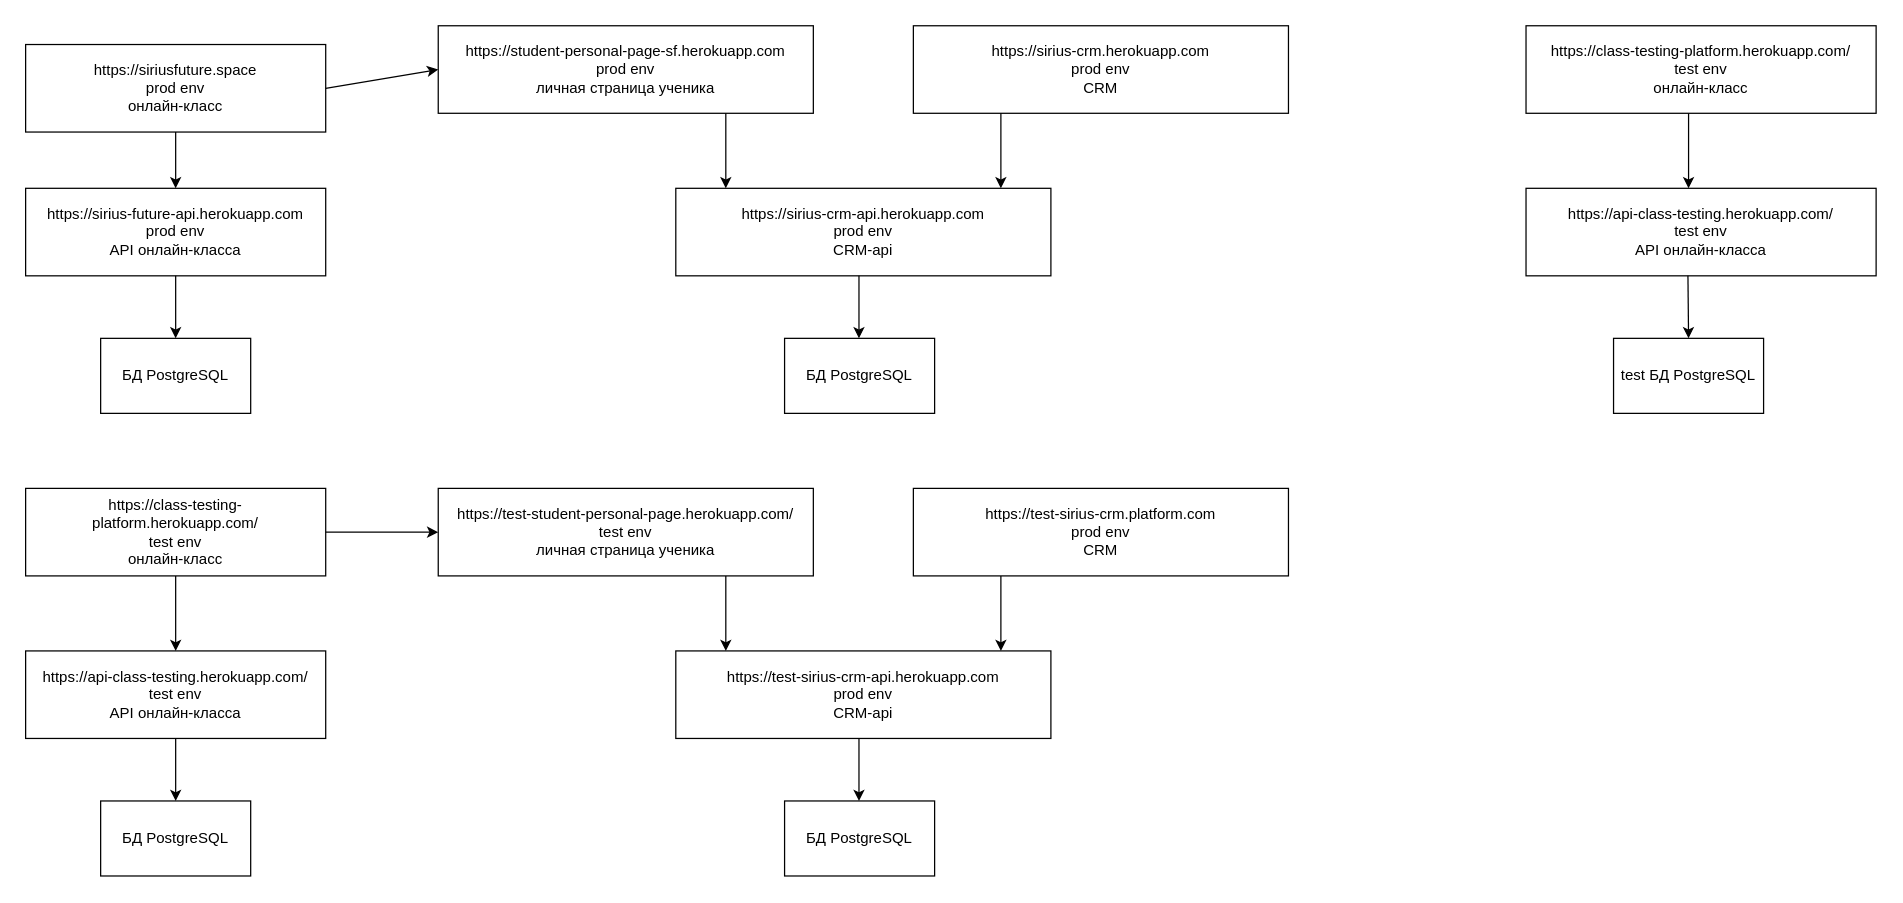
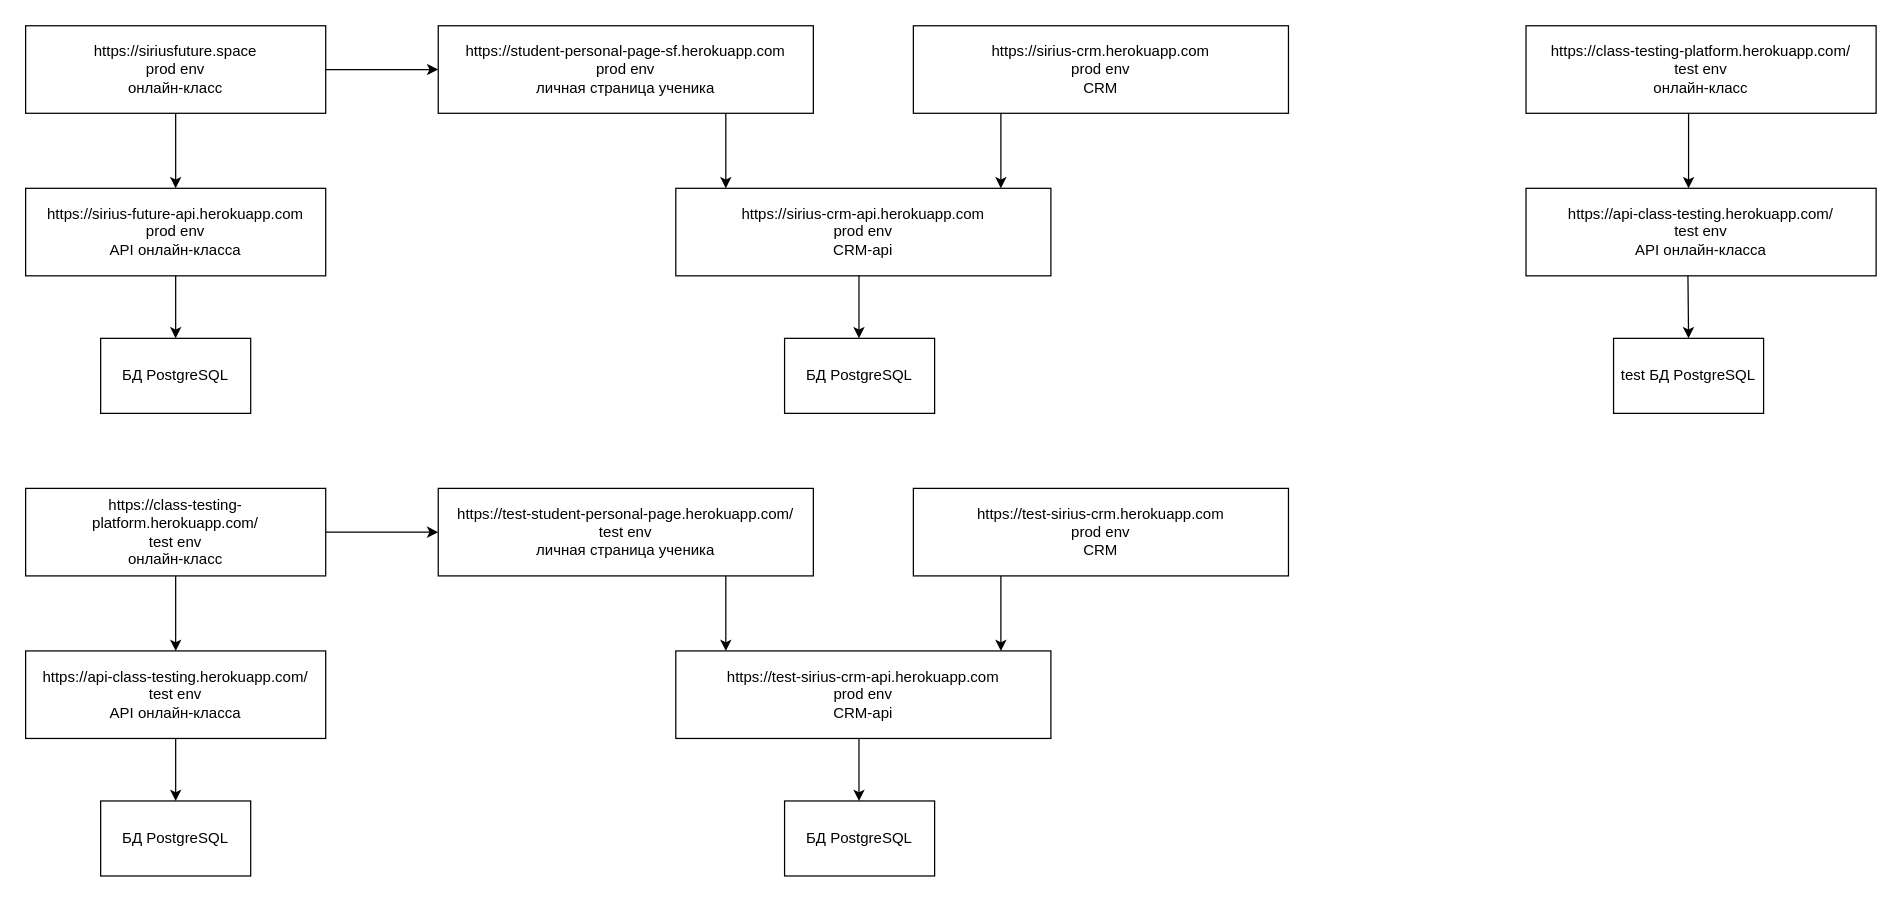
node "https://siriusfuture.space prod env онлайн-класс": moved (176, 88) -> (176, 69)
node "https://test-sirius-crm.platform.com prod env CRM": label "https://test-sirius-crm.platform.com prod env CRM" -> "https://test-sirius-crm.herokuapp.com prod env CRM"
